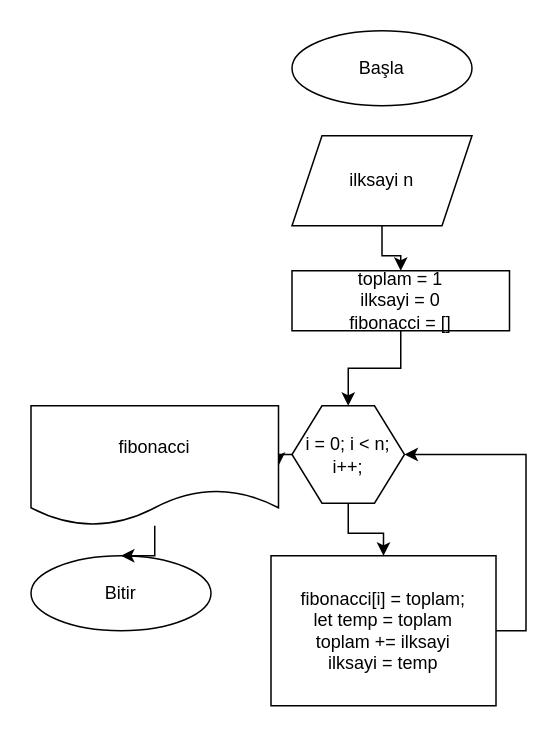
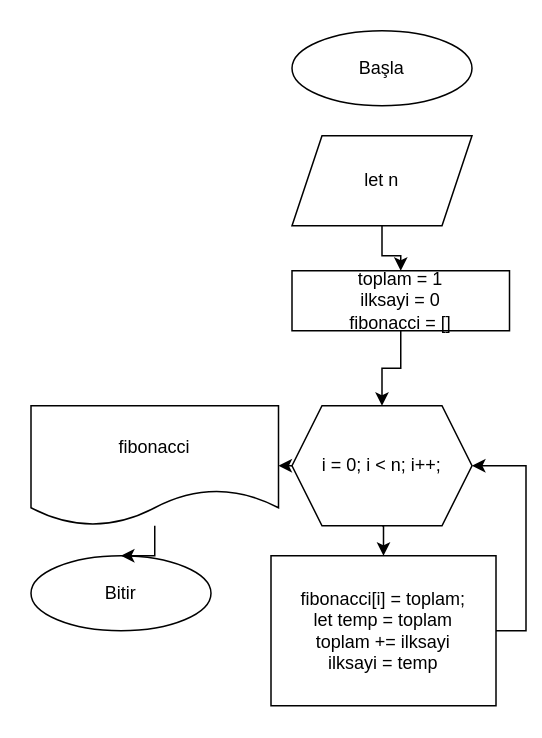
node "ilksayi n": label "ilksayi n" -> "let n"
node "i = 0; i < n; i++;": size 113x98 -> 180x120
